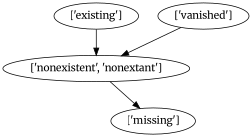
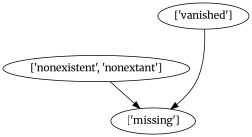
node "['existing']": removed
edge "['vanished']" -> "['nonexistent', 'nonextant']": now "['vanished']" -> "['missing']"
